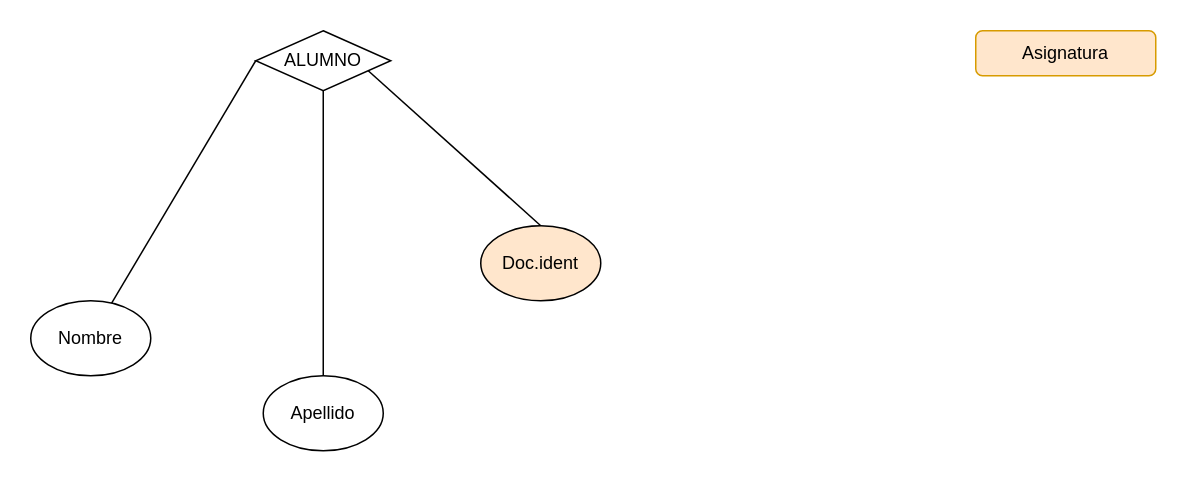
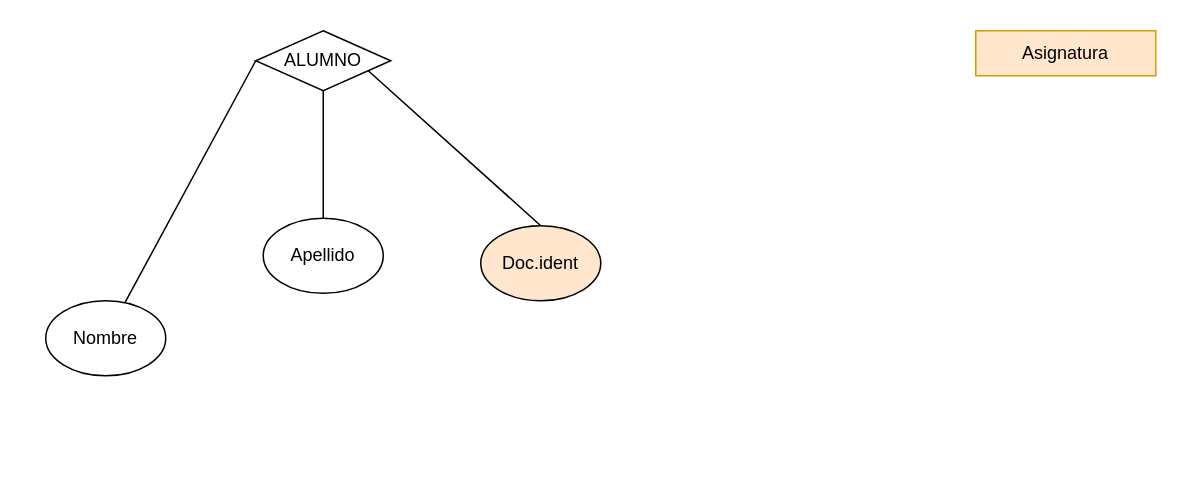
node "Asignatura": shape rounded rectangle -> rectangle
node "Nombre": moved (91, 338) -> (106, 338)
node "Apellido": moved (323, 413) -> (323, 256)
